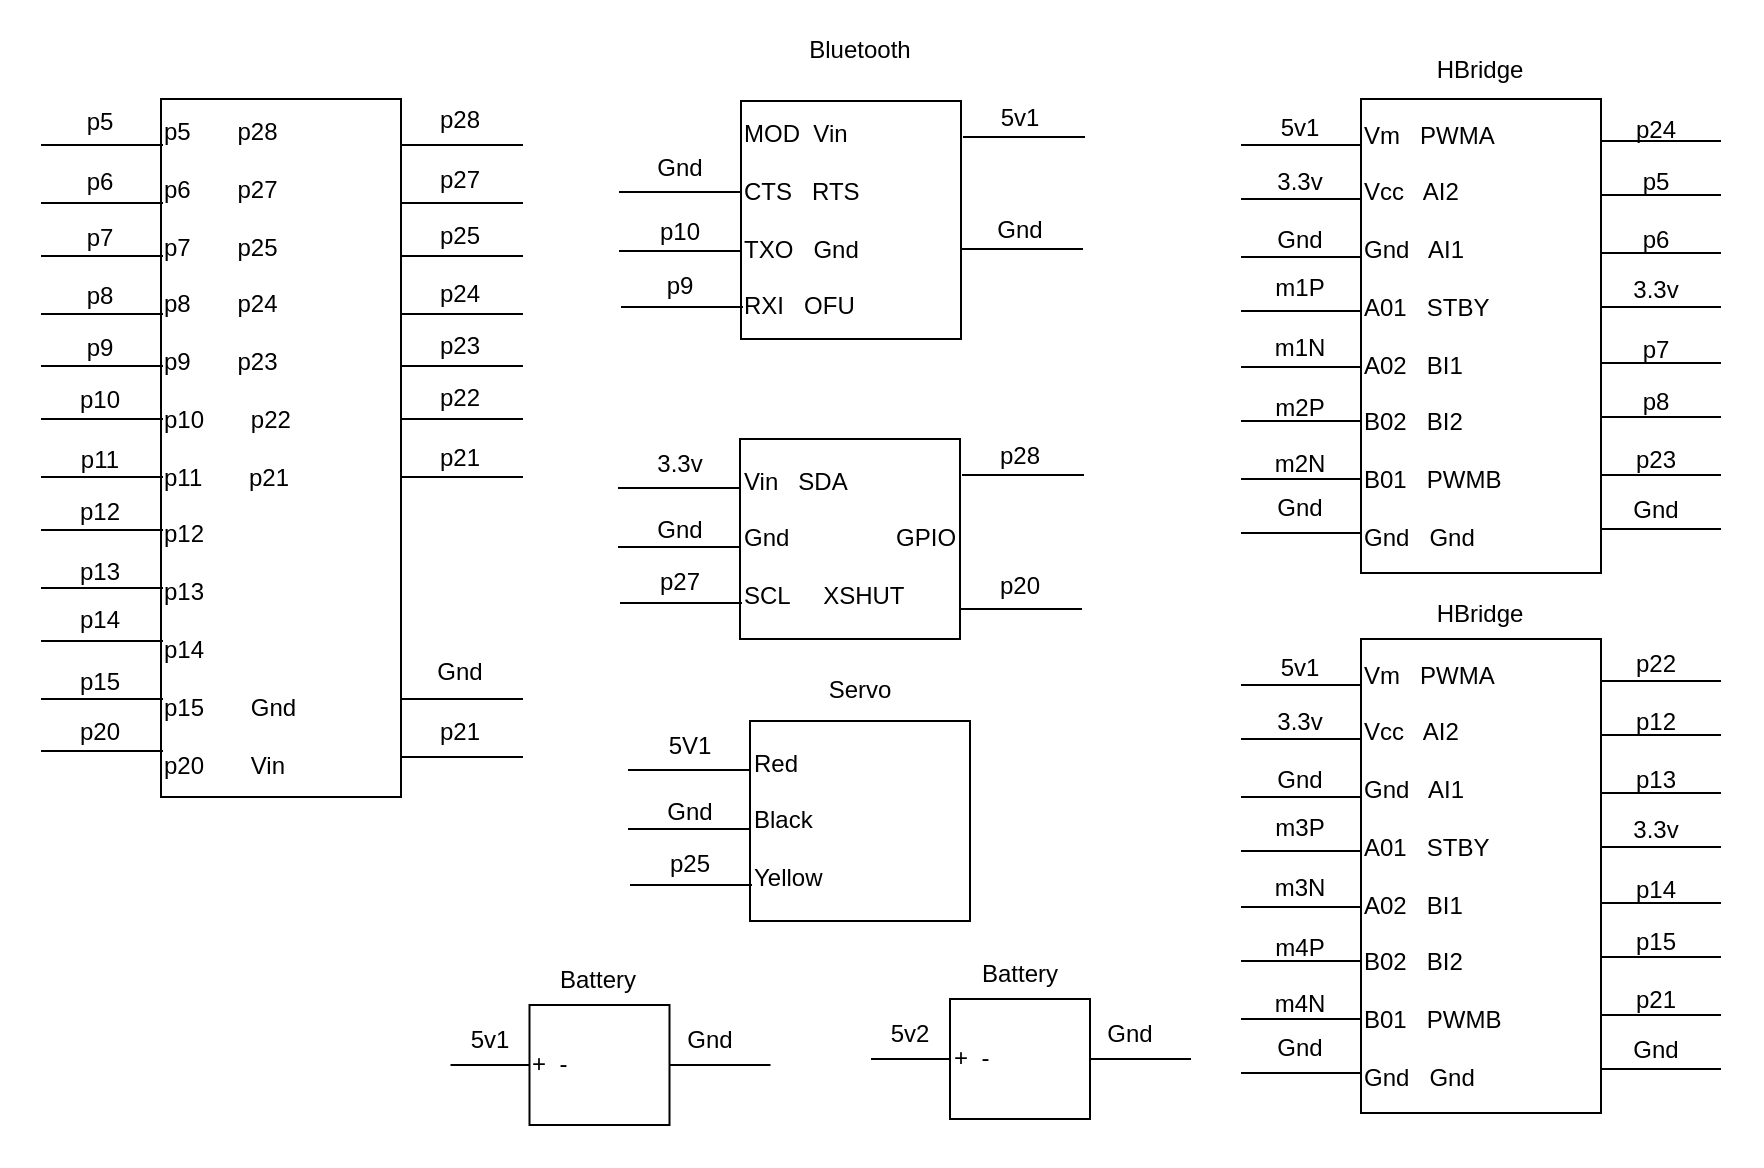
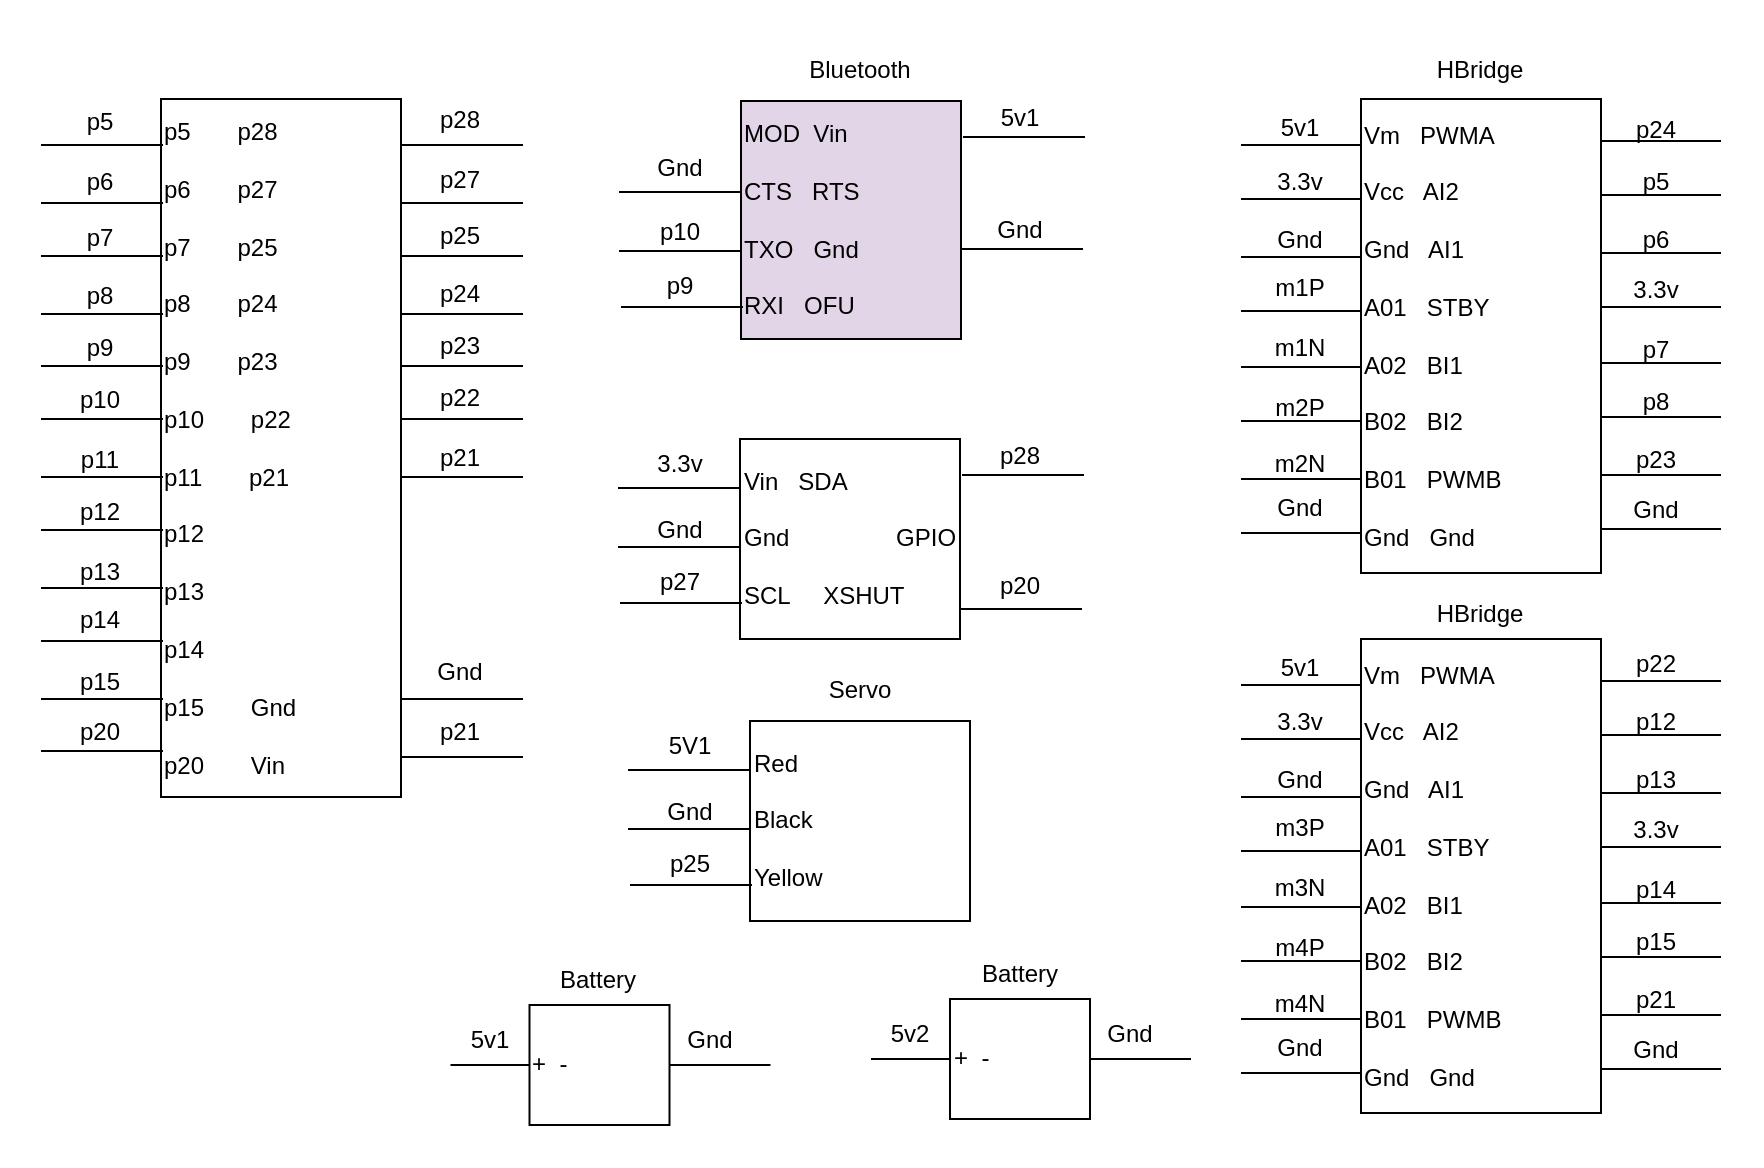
node "Bluetooth": moved (861, 51) -> (861, 71)
node "MOD Vin CTS RTS TXO Gnd RXI OFU": fillcolor #ffffff -> #e1d5e7
